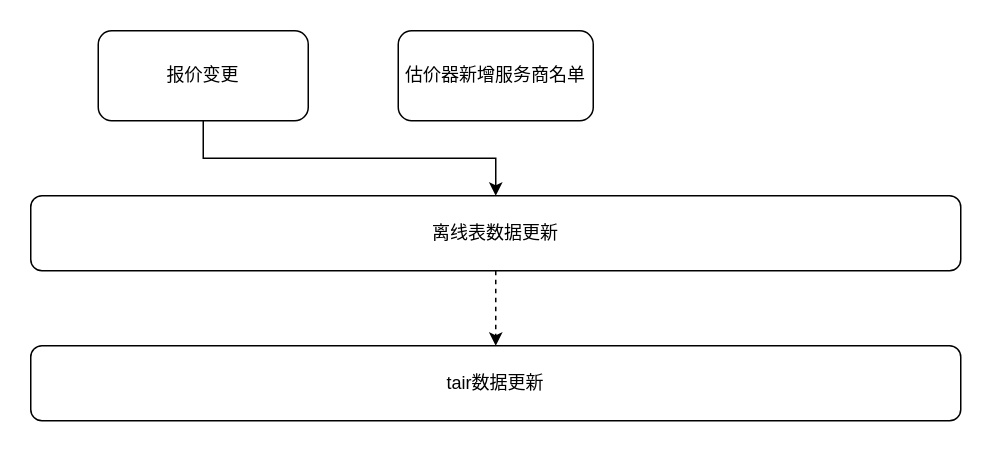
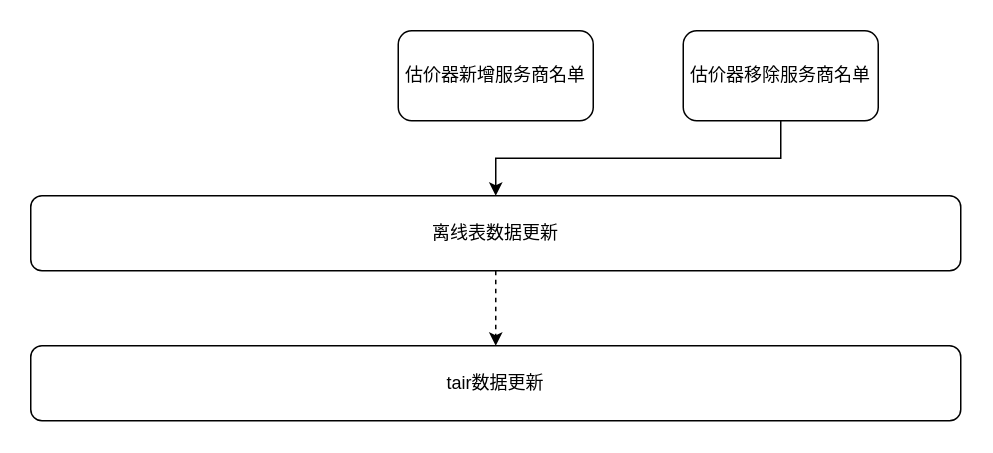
node "报价变更": removed
node "估价器移除服务商名单": added
edge "报价变更" -> "离线表数据更新": removed
edge "估价器移除服务商名单" -> "离线表数据更新": added
